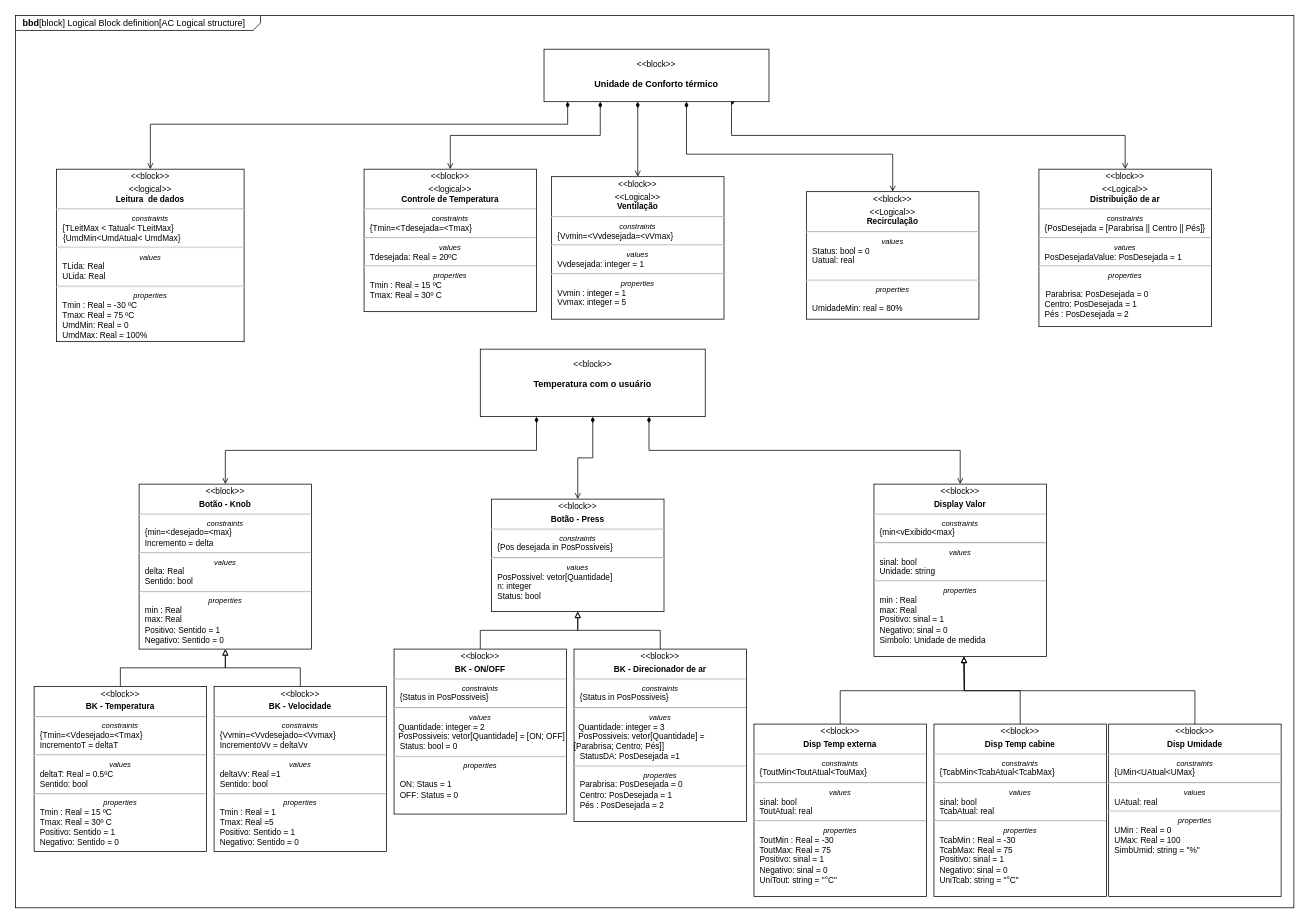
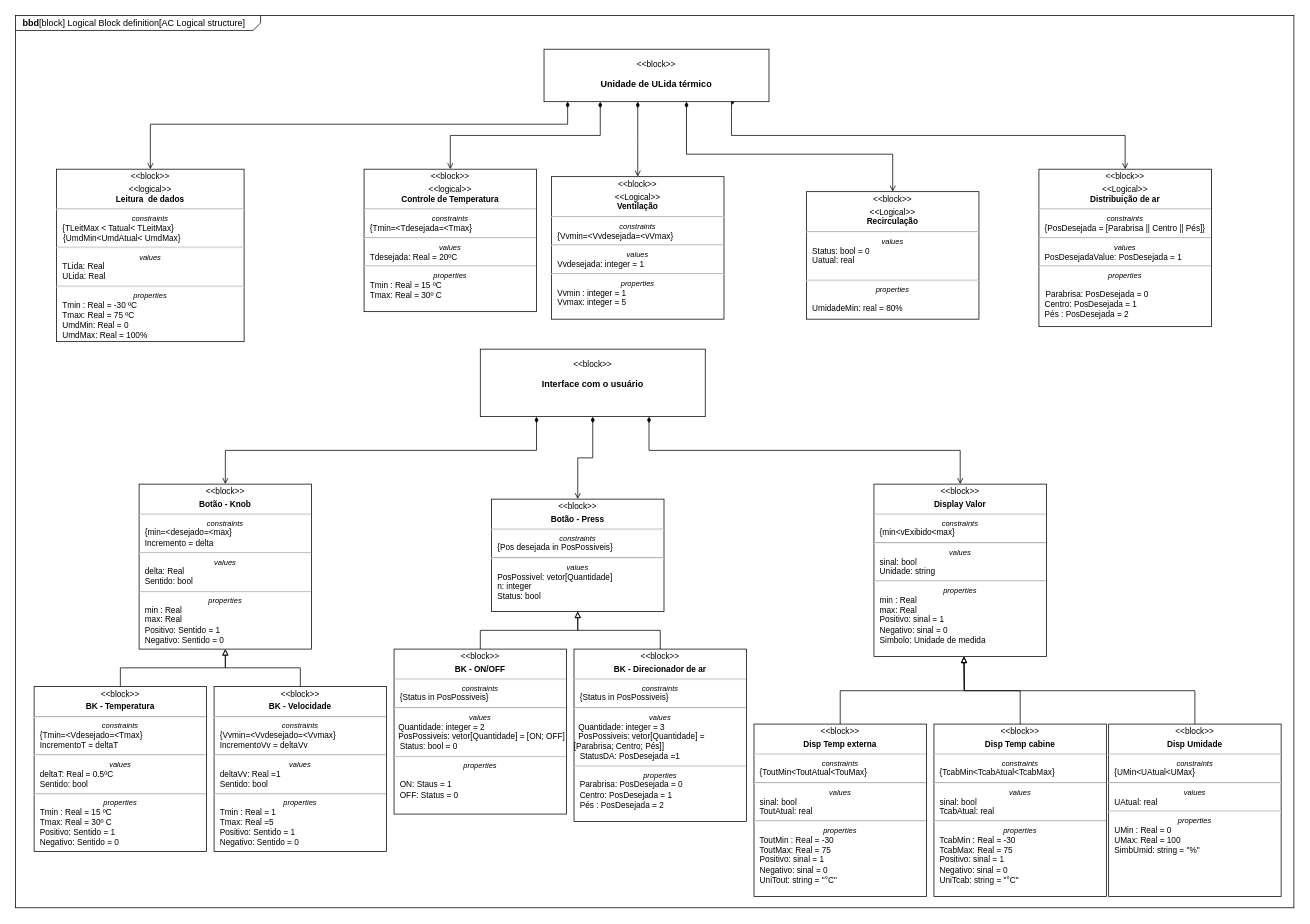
node "<<block>> Unidade de Conforto térmico": label "<<block>> Unidade de Conforto térmico" -> "<<block>> Unidade de ULida térmico"
node "<<block>> Temperatura com o usuário": label "<<block>> Temperatura com o usuário" -> "<<block>> Interface com o usuário"
